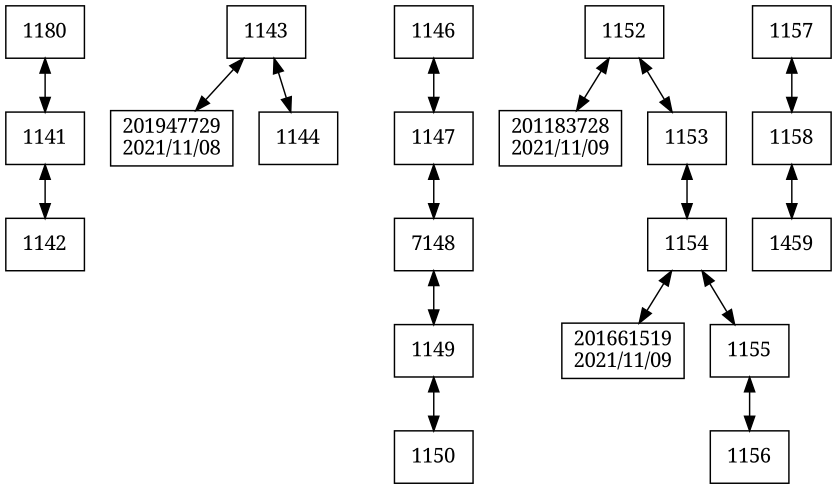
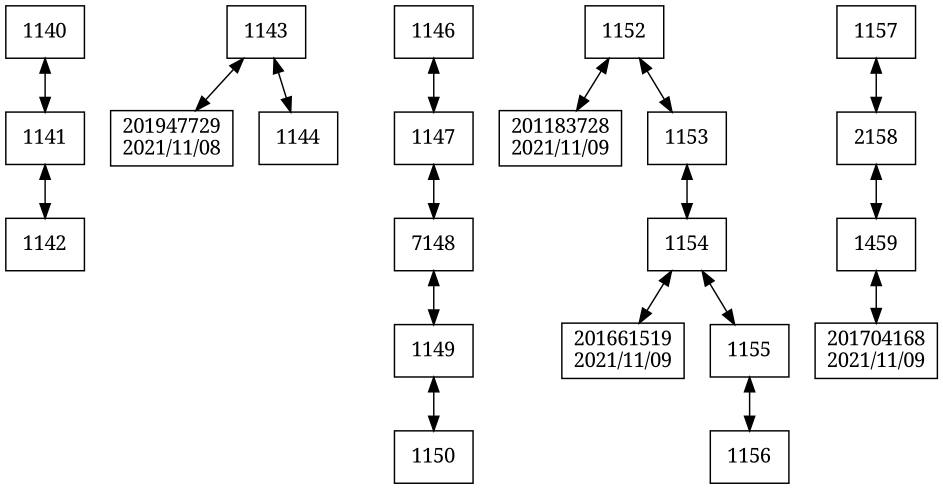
node "1180": label "1180" -> "1140"
node "1158": label "1158" -> "2158"
node "201704168 2021/11/09": added
